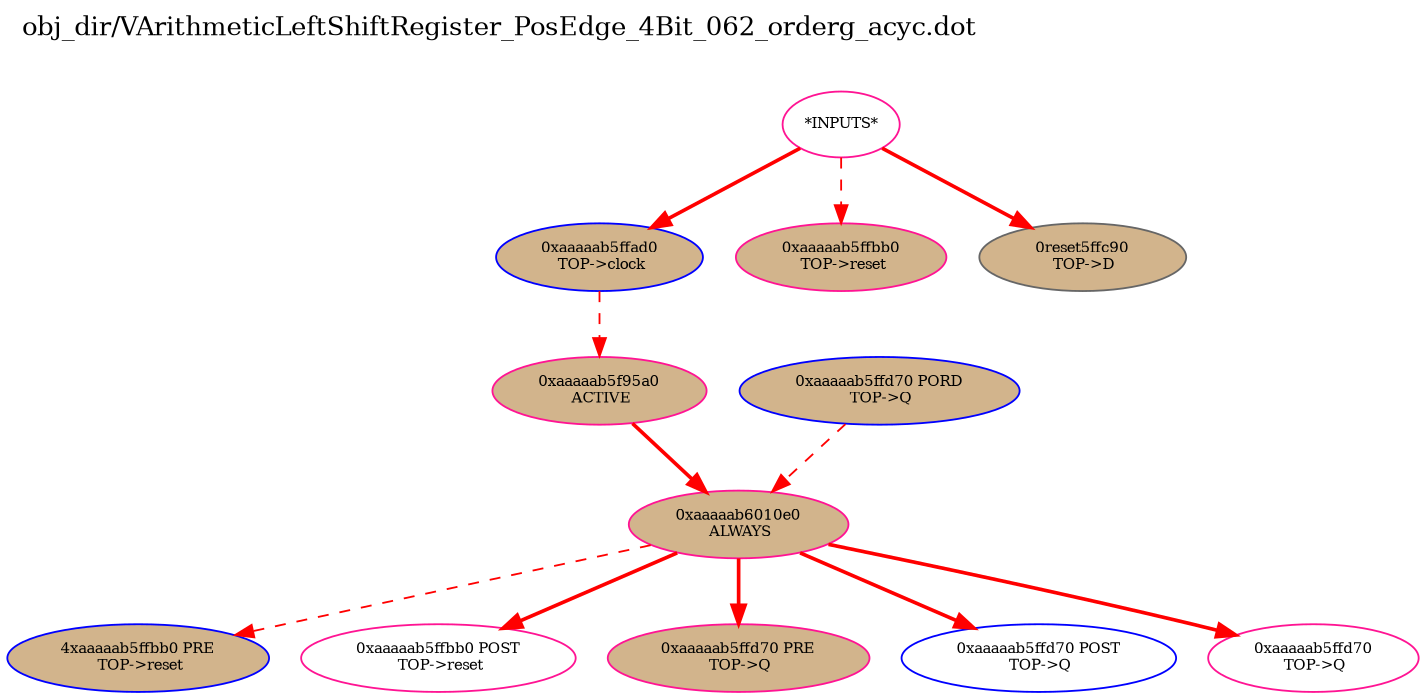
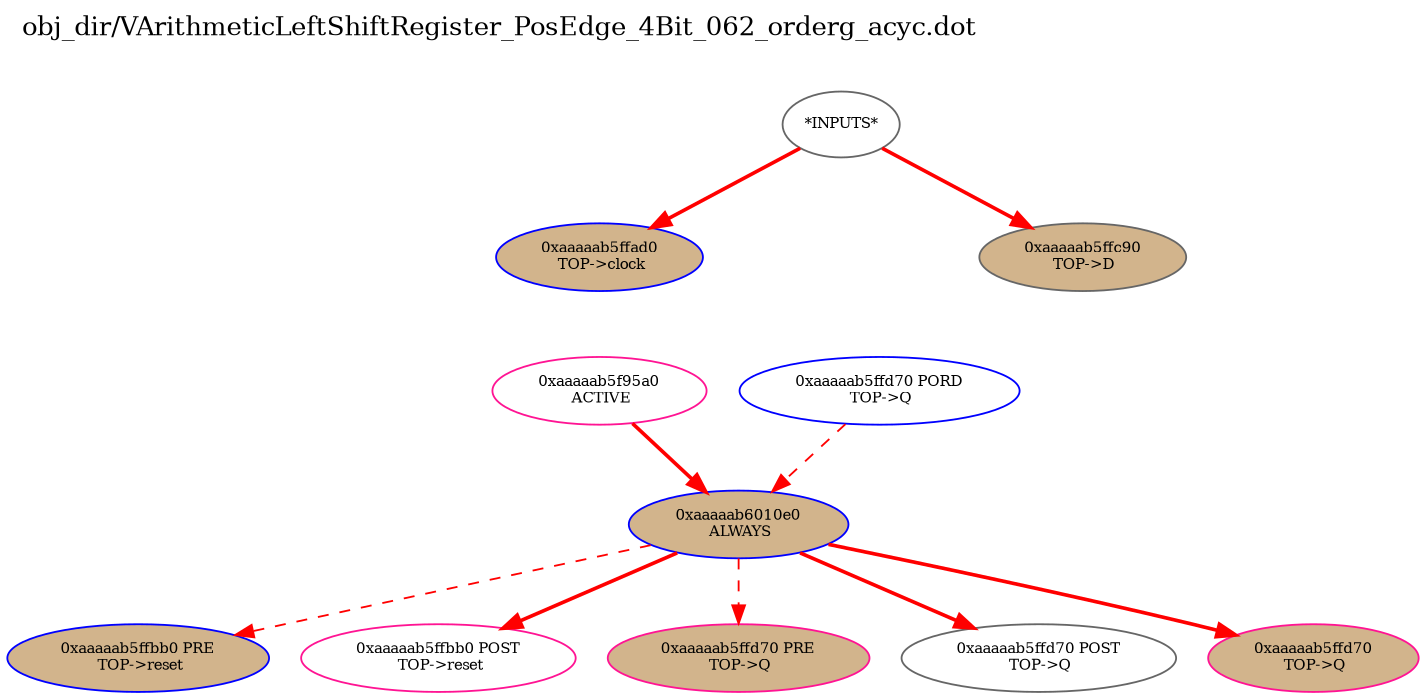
node "*INPUTS*": color deeppink -> gray40
node "0xaaaaab5ffbb0 TOP->reset": removed
node "0reset5ffc90 TOP->D": label "0reset5ffc90 TOP->D" -> "0xaaaaab5ffc90 TOP->D"
edge "0xaaaaab5ffad0 TOP->clock" -> "0xaaaaab5f95a0 ACTIVE": removed
node "0xaaaaab5f95a0 ACTIVE": fillcolor tan -> white
node "0xaaaaab5ffd70 PORD TOP->Q": fillcolor tan -> white
node "0xaaaaab6010e0 ALWAYS": color deeppink -> blue
edge "0xaaaaab6010e0 ALWAYS" -> "0xaaaaab5ffd70 PRE TOP->Q": style bold -> dashed
node "4xaaaaab5ffbb0 PRE TOP->reset": label "4xaaaaab5ffbb0 PRE TOP->reset" -> "0xaaaaab5ffbb0 PRE TOP->reset"
node "0xaaaaab5ffd70 POST TOP->Q": color blue -> gray40
node "0xaaaaab5ffd70 TOP->Q": fillcolor white -> tan
